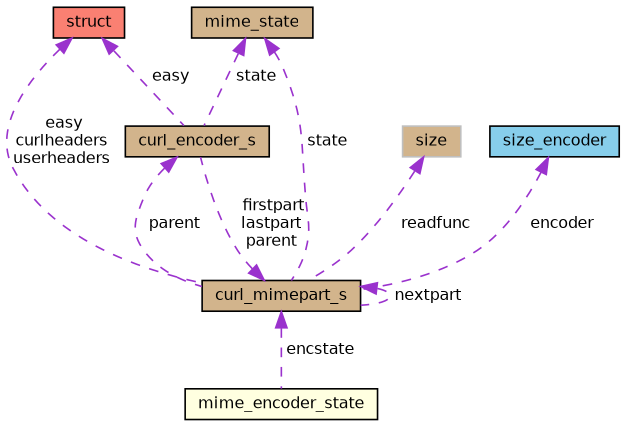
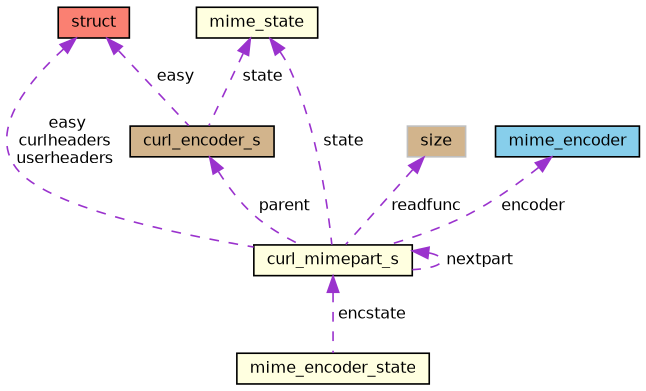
node "mime_state": fillcolor tan -> lightyellow
node "size_encoder": label "size_encoder" -> "mime_encoder"
edge "curl_encoder_s" -> "curl_mimepart_s": removed, label "firstpart lastpart parent"
node "curl_mimepart_s": fillcolor tan -> lightyellow
